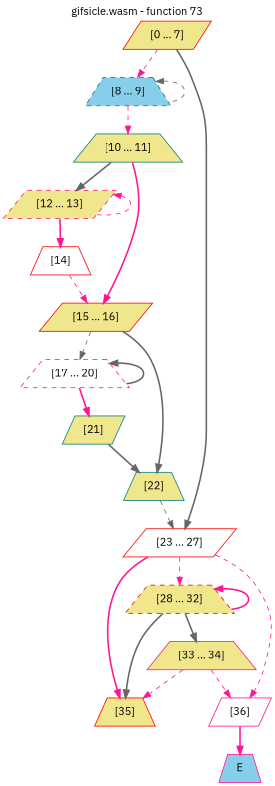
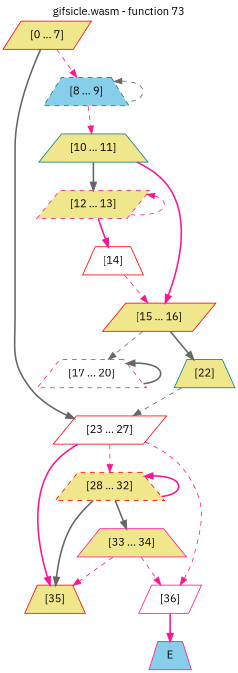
node "[21]": removed
